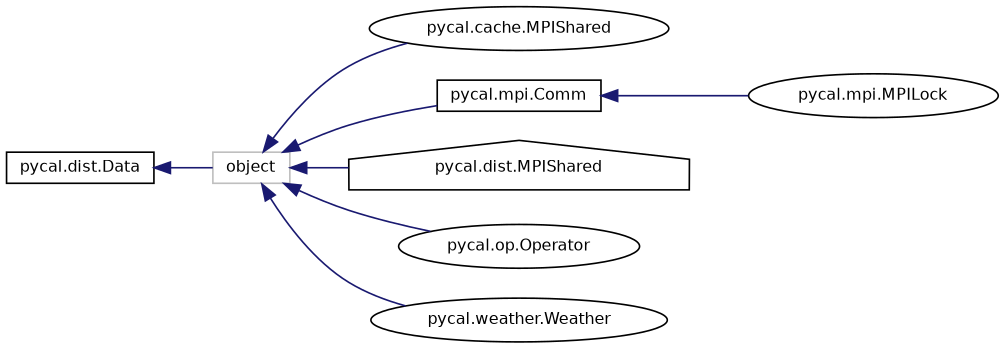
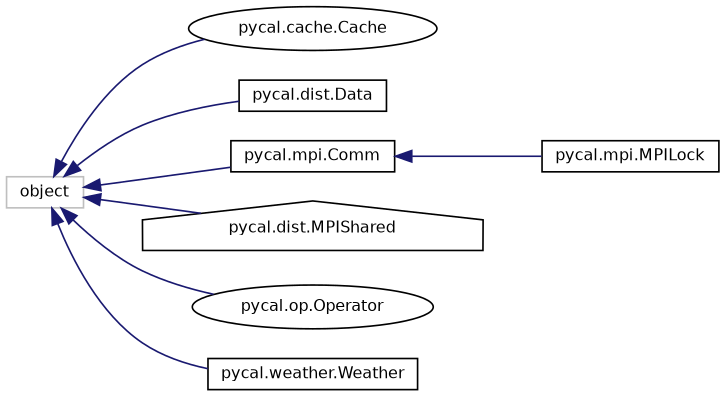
node "pycal.cache.MPIShared": label "pycal.cache.MPIShared" -> "pycal.cache.Cache"
node "pycal.mpi.MPILock": shape ellipse -> box
edge "object" -> "pycal.dist.Data": reversed
node "pycal.weather.Weather": shape ellipse -> box
